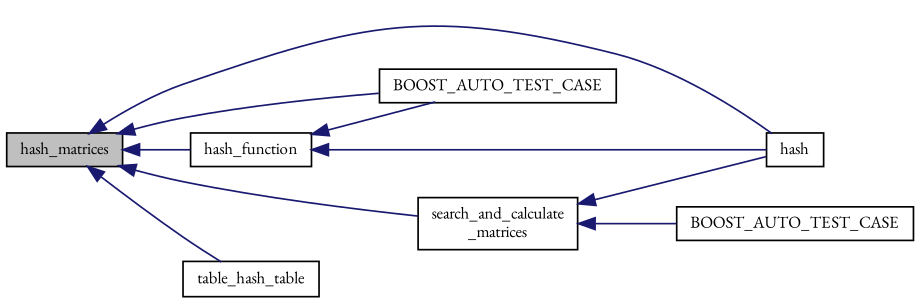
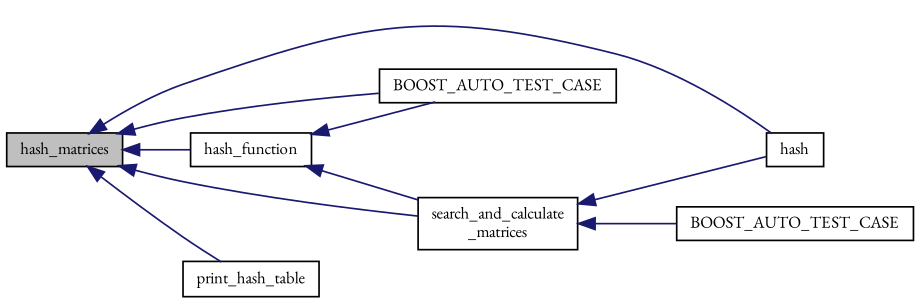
edge "hash" -> "hash_function": now "search_and_calculate _matrices" -> "hash_function"
node "table_hash_table": label "table_hash_table" -> "print_hash_table"
